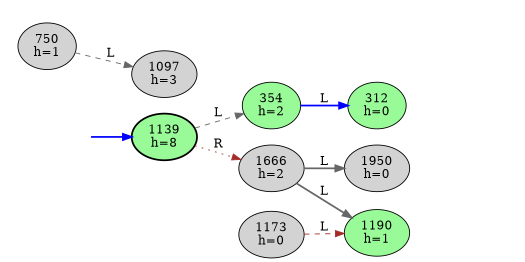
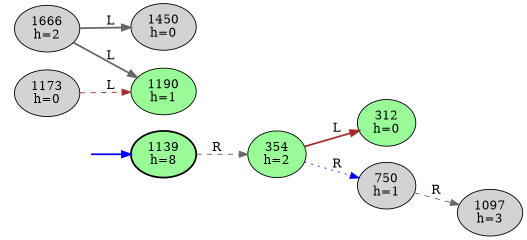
edge "750 h=1" -> "1097 h=3": label "L" -> "R"
edge "354 h=2" -> "312 h=0": color blue -> brown
edge "1139 h=8" -> "354 h=2": label "L" -> "R"
edge "1139 h=8" -> "1666 h=2": removed, label "R"
node "1950 h=0": label "1950 h=0" -> "1450 h=0"
edge "354 h=2" -> "750 h=1": added, label "R"
